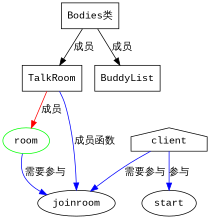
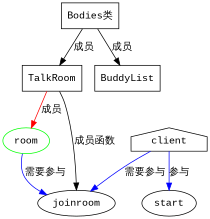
edge "TalkRoom" -> "joinroom": color blue -> black
